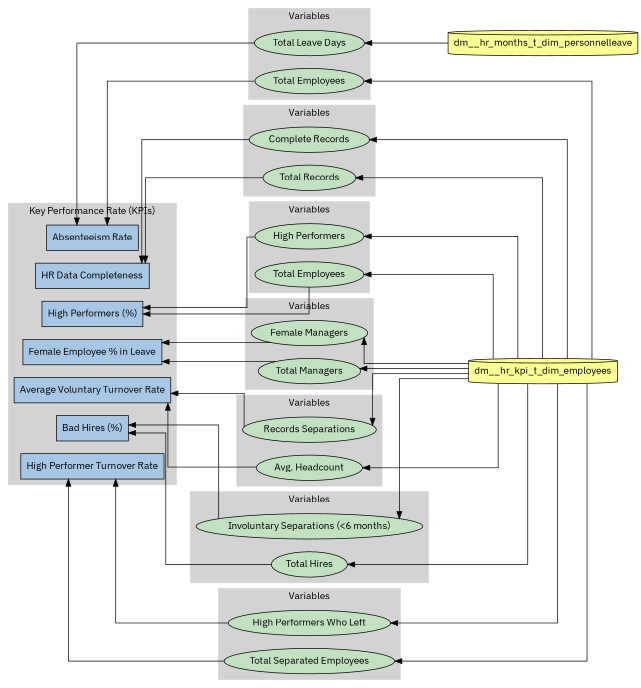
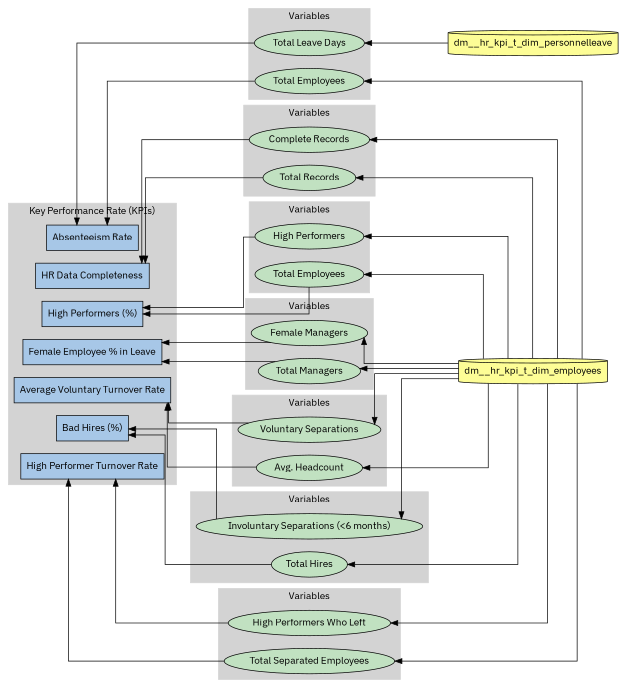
node "dm__hr_months_t_dim_personnelleave": label "dm__hr_months_t_dim_personnelleave" -> "dm__hr_kpi_t_dim_personnelleave"
node "Records Separations": label "Records Separations" -> "Voluntary Separations"
